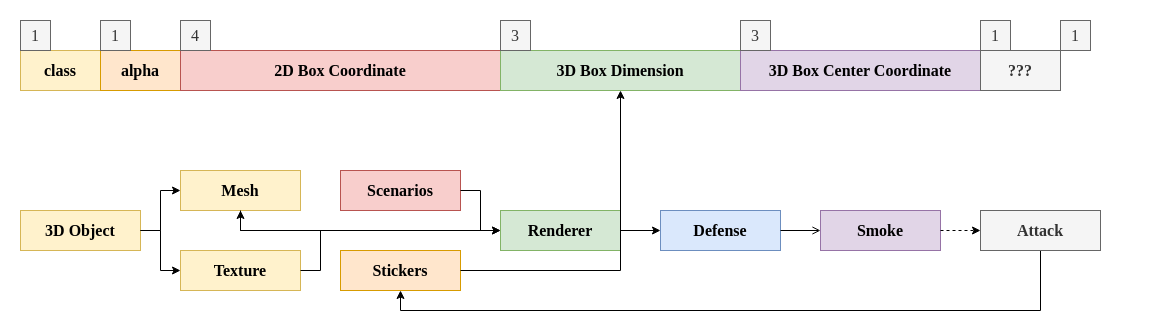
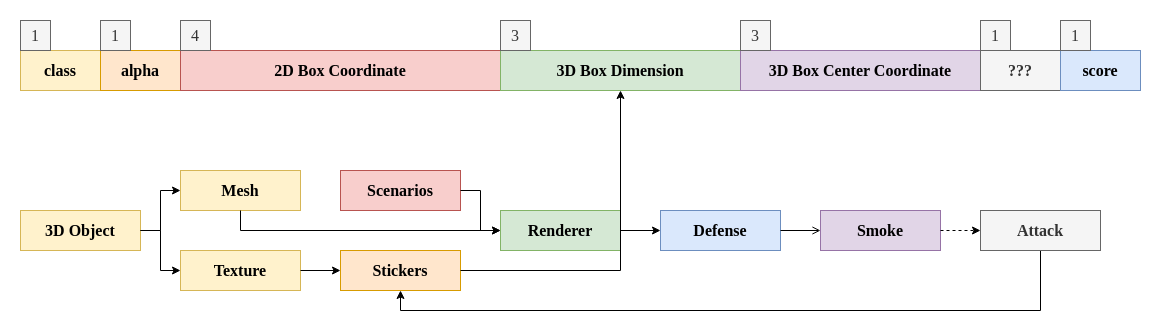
node "score": added
edge "Texture" -> "Mesh": now "Texture" -> "Stickers"
